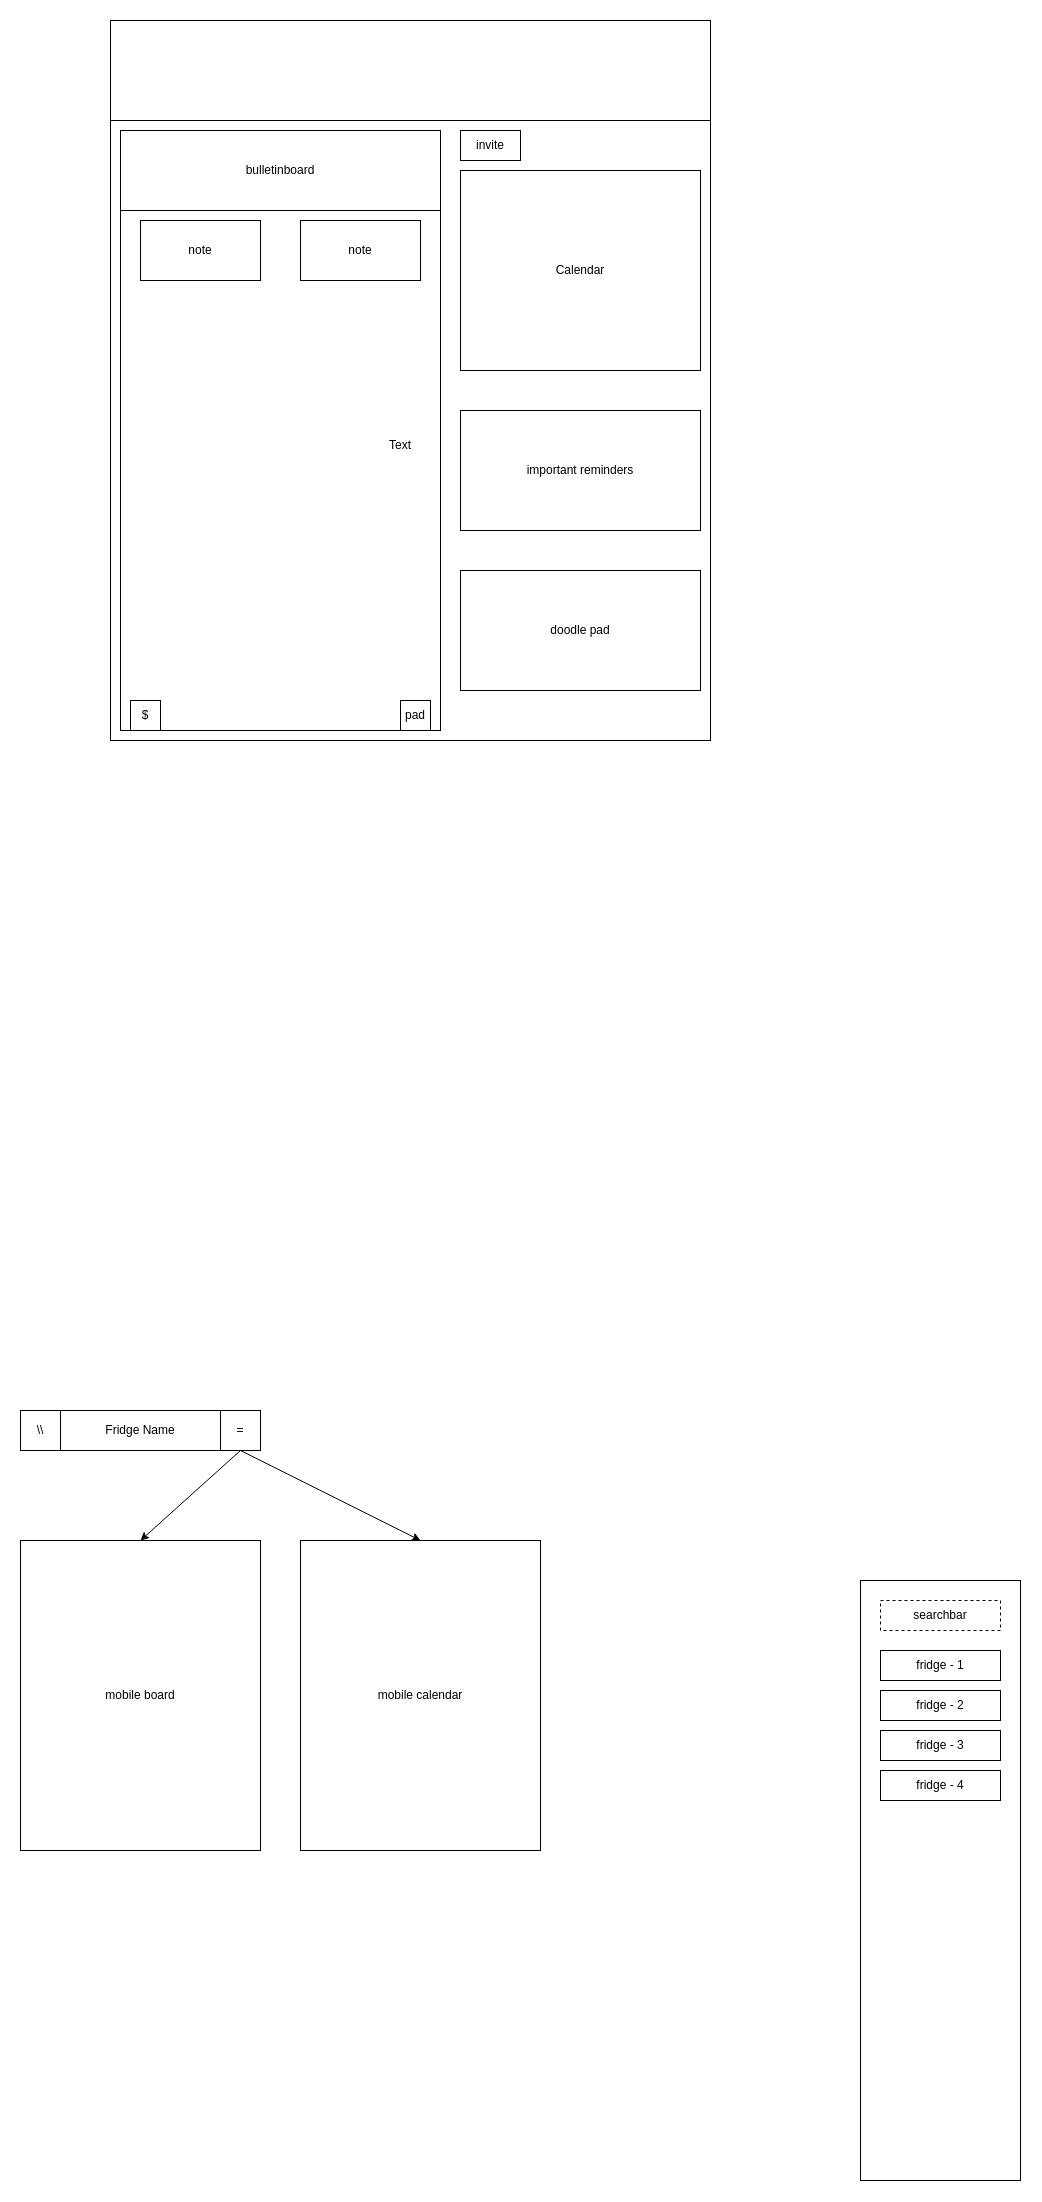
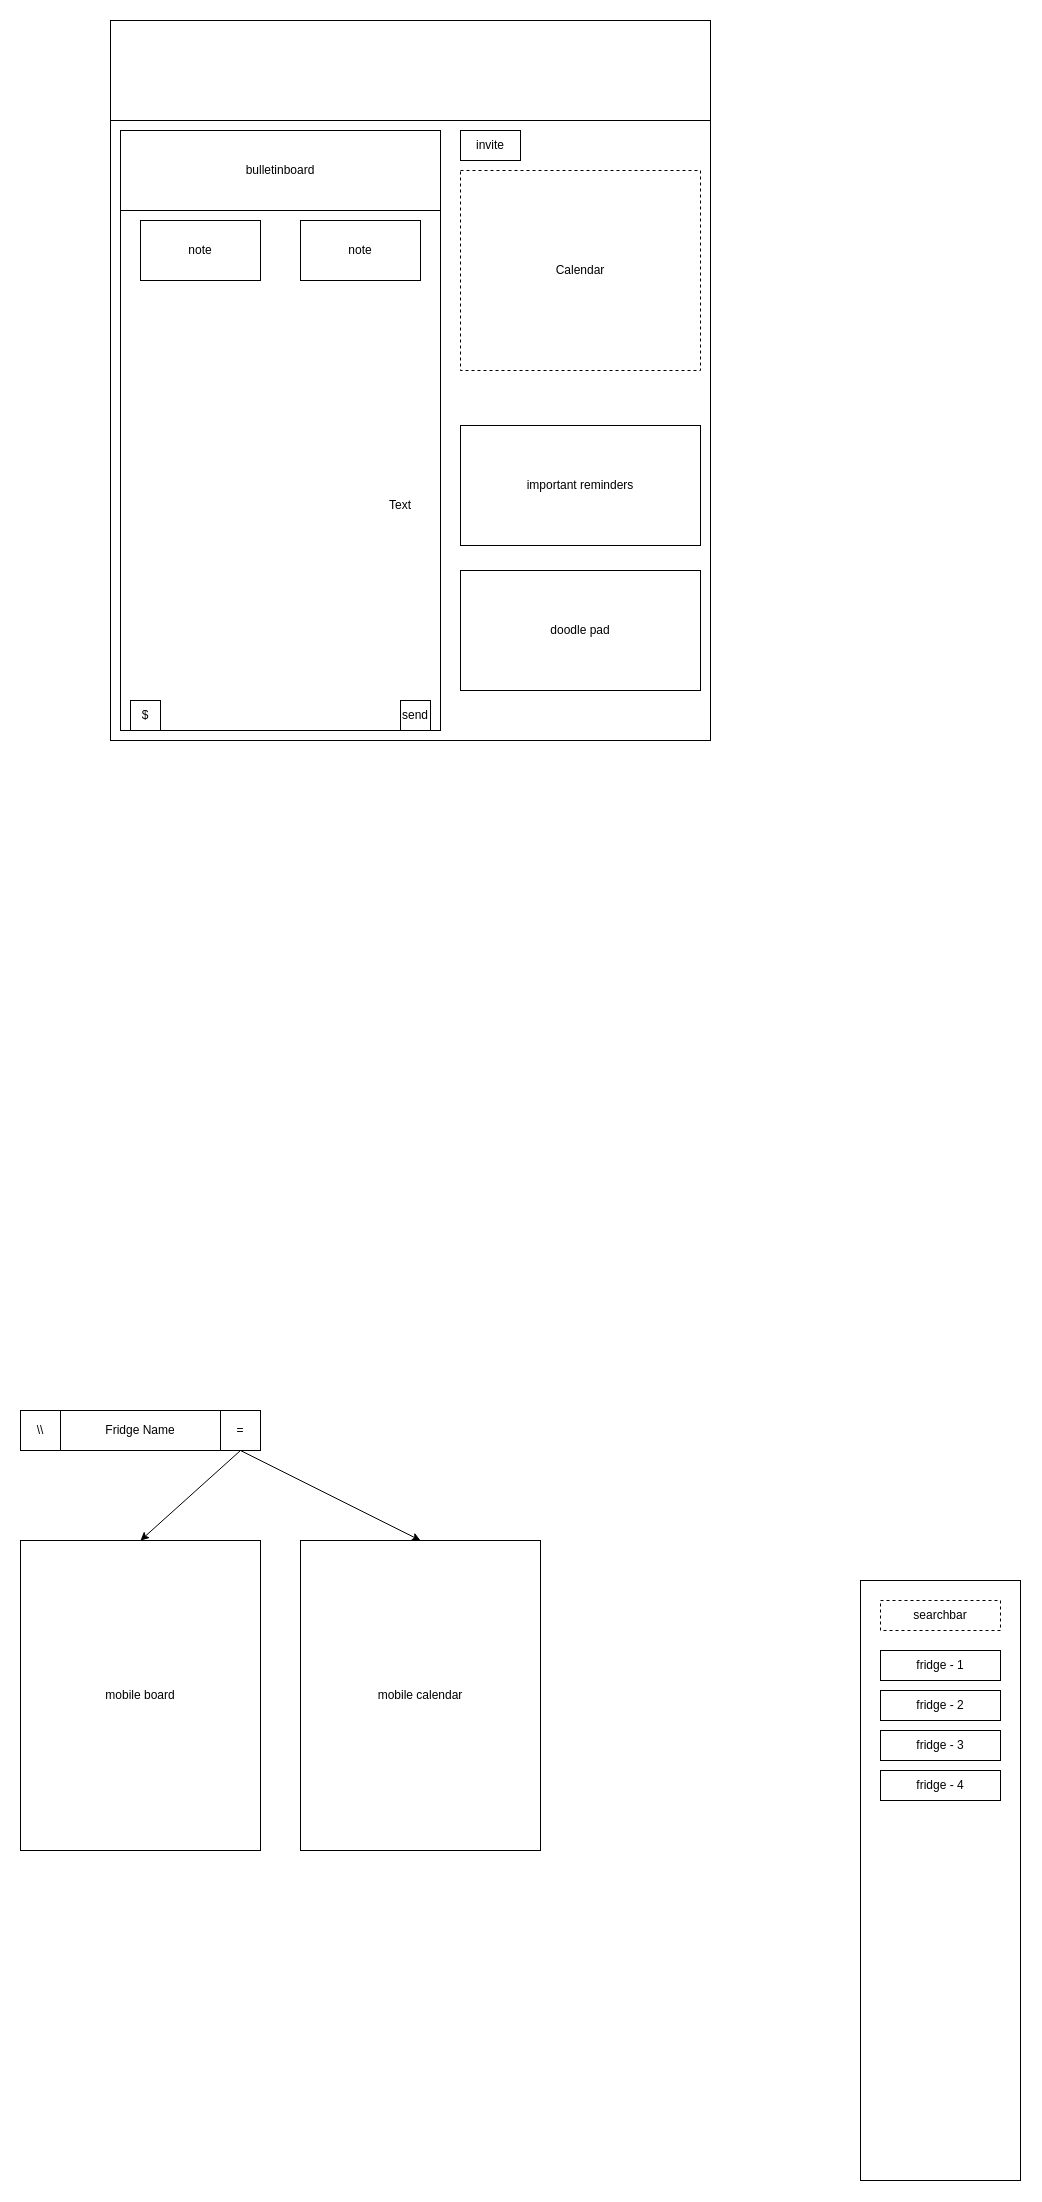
node "Calendar": style solid -> dashed
node "Text": moved (401, 446) -> (401, 506)
node "important reminders": moved (581, 471) -> (581, 486)
node "pad": label "pad" -> "send"
